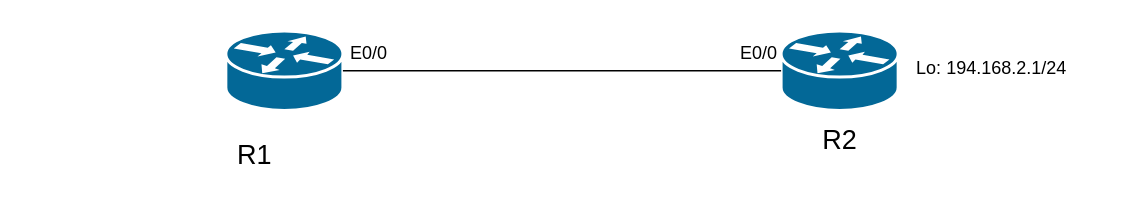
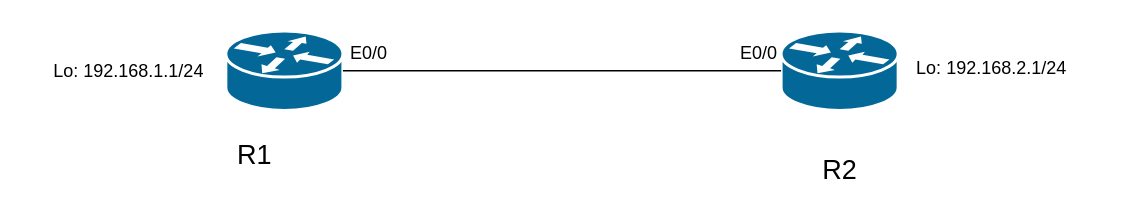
node "Lo: 194.168.2.1/24": label "Lo: 194.168.2.1/24" -> "Lo: 192.168.2.1/24"
node "Lo: 192.168.1.1/24": added
node "R2": moved (839, 140) -> (839, 170)
